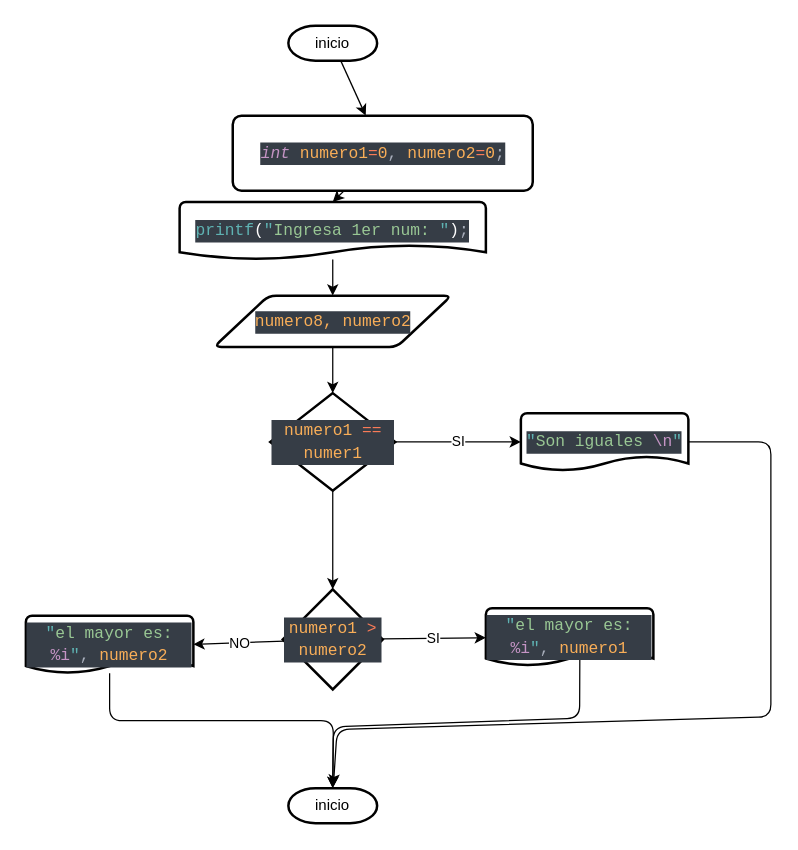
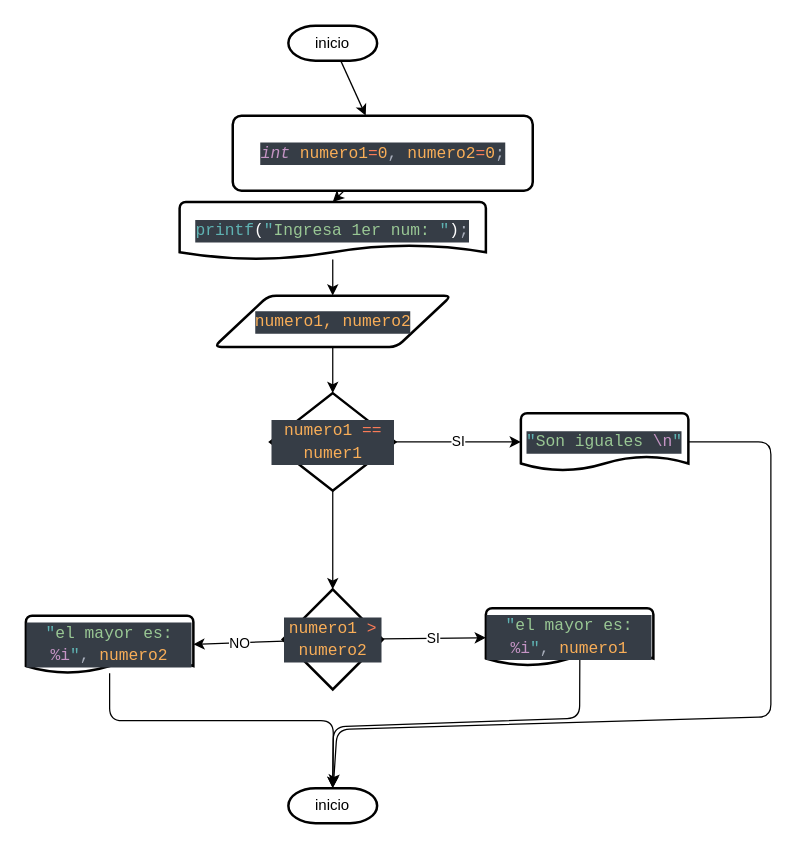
node "numero8, numero2": label "numero8, numero2" -> "numero1, numero2"
